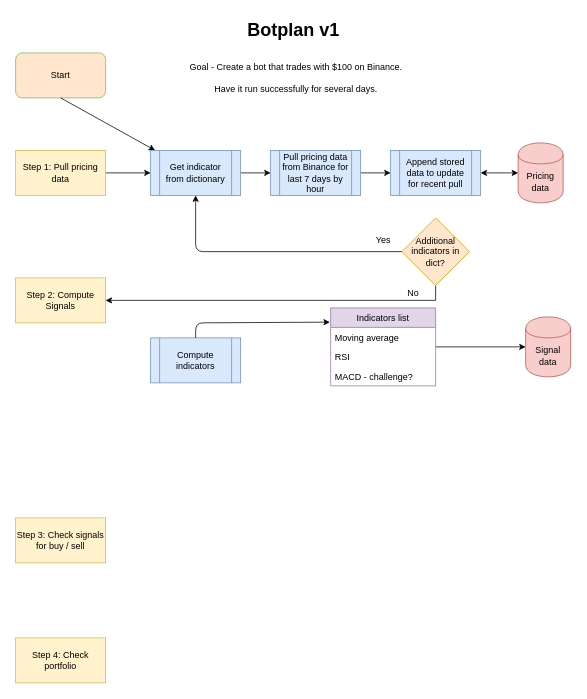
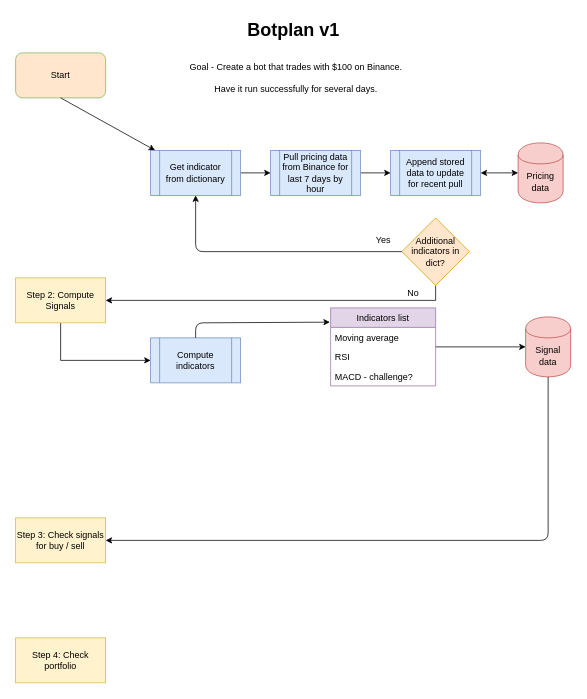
node "Step 1: Pull pricing data": removed
edge "Step 1: Pull pricing data" -> "Get indicator from dictionary": removed
edge "Step 2: Compute Signals" -> "Compute indicators": added
edge "Signal data" -> "Step 3: Check signals for buy / sell": added
